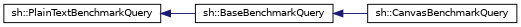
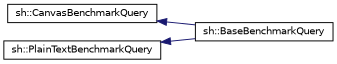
edge "sh::CanvasBenchmarkQuery" -> "sh::BaseBenchmarkQuery": reversed
